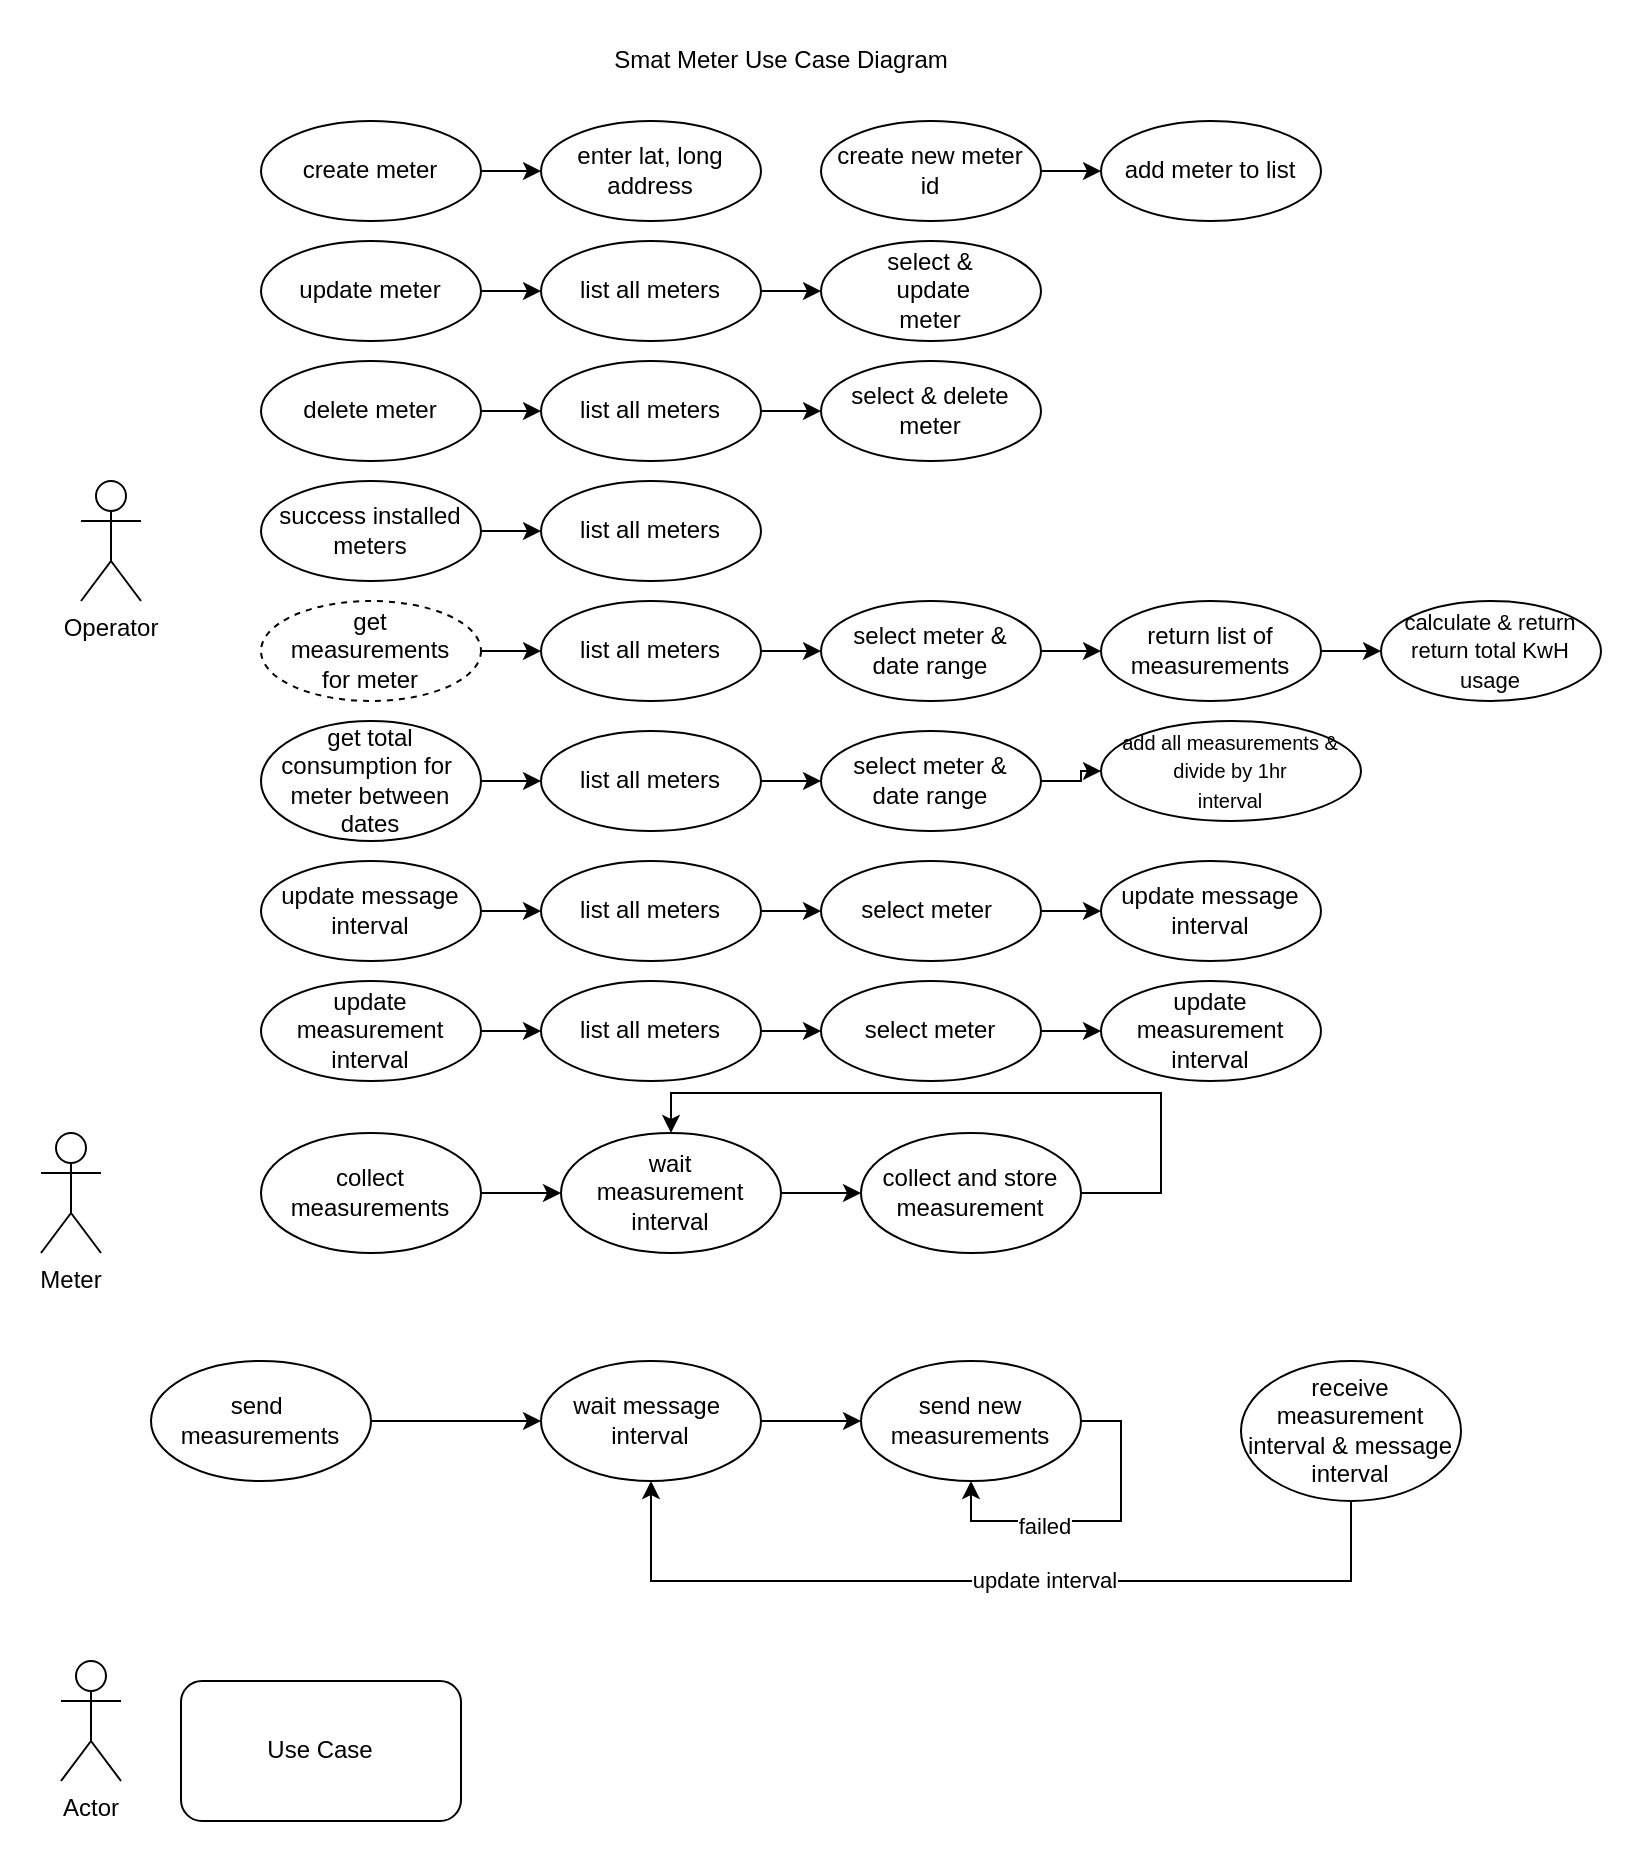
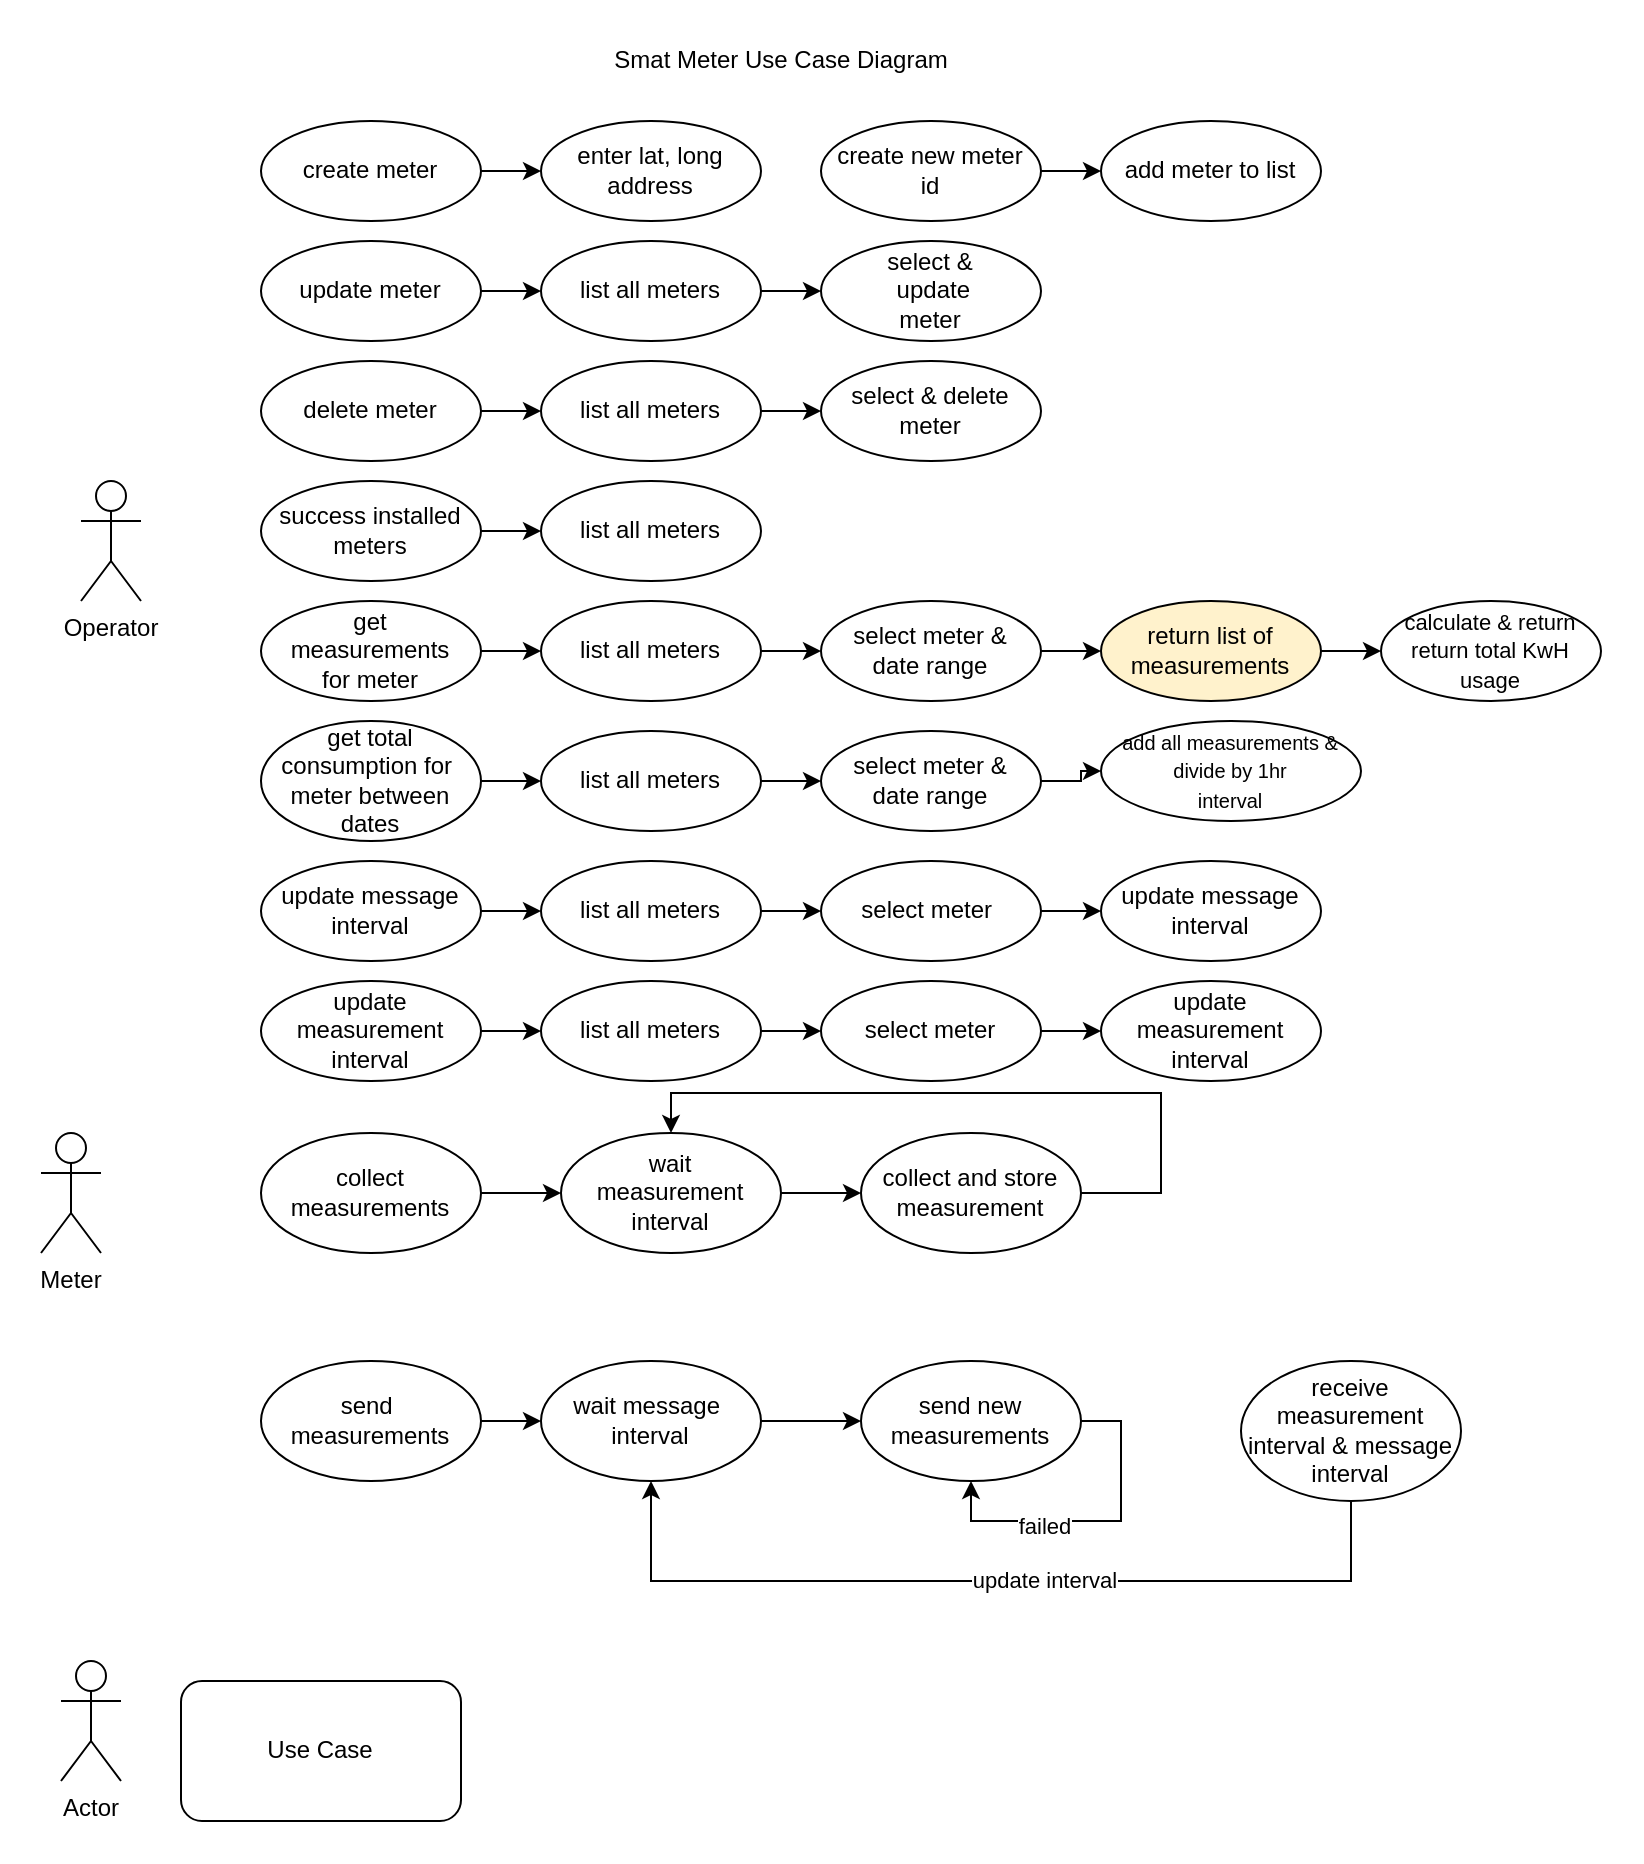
node "get measurements for meter": style dashed -> solid
node "return list of measurements": fillcolor #ffffff -> #fff2cc
node "send measurements": moved (261, 1421) -> (371, 1421)
